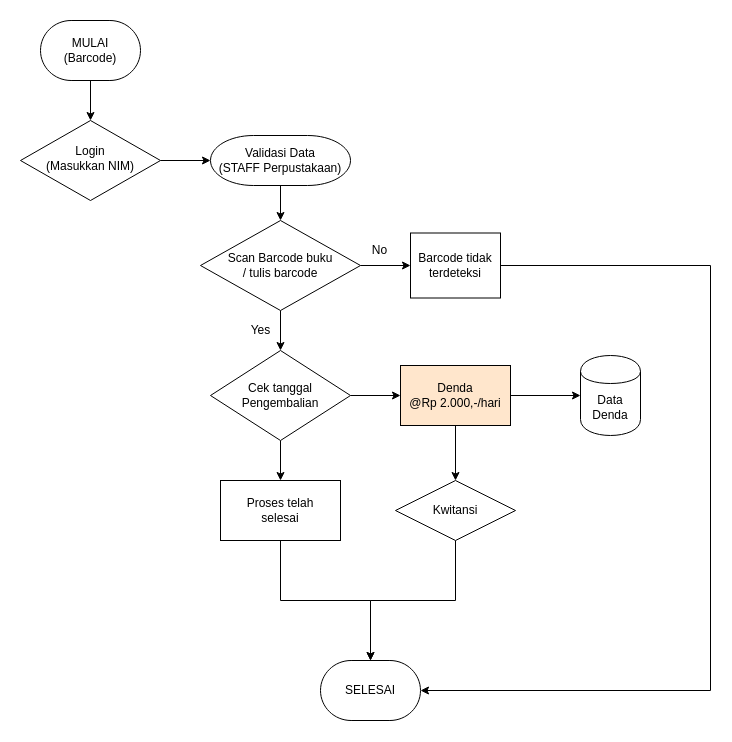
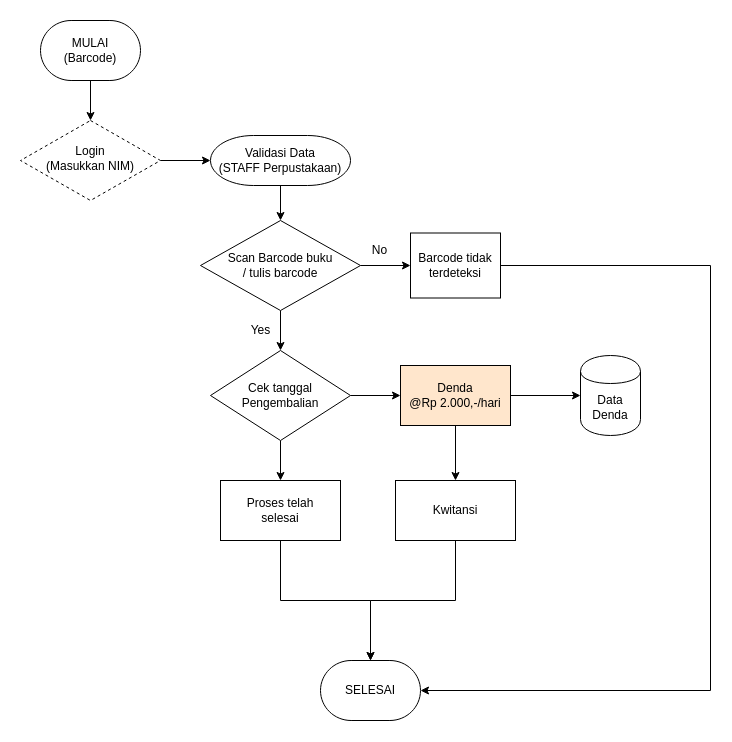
node "Login (Masukkan NIM)": style solid -> dashed
node "Kwitansi": shape diamond -> rectangle
